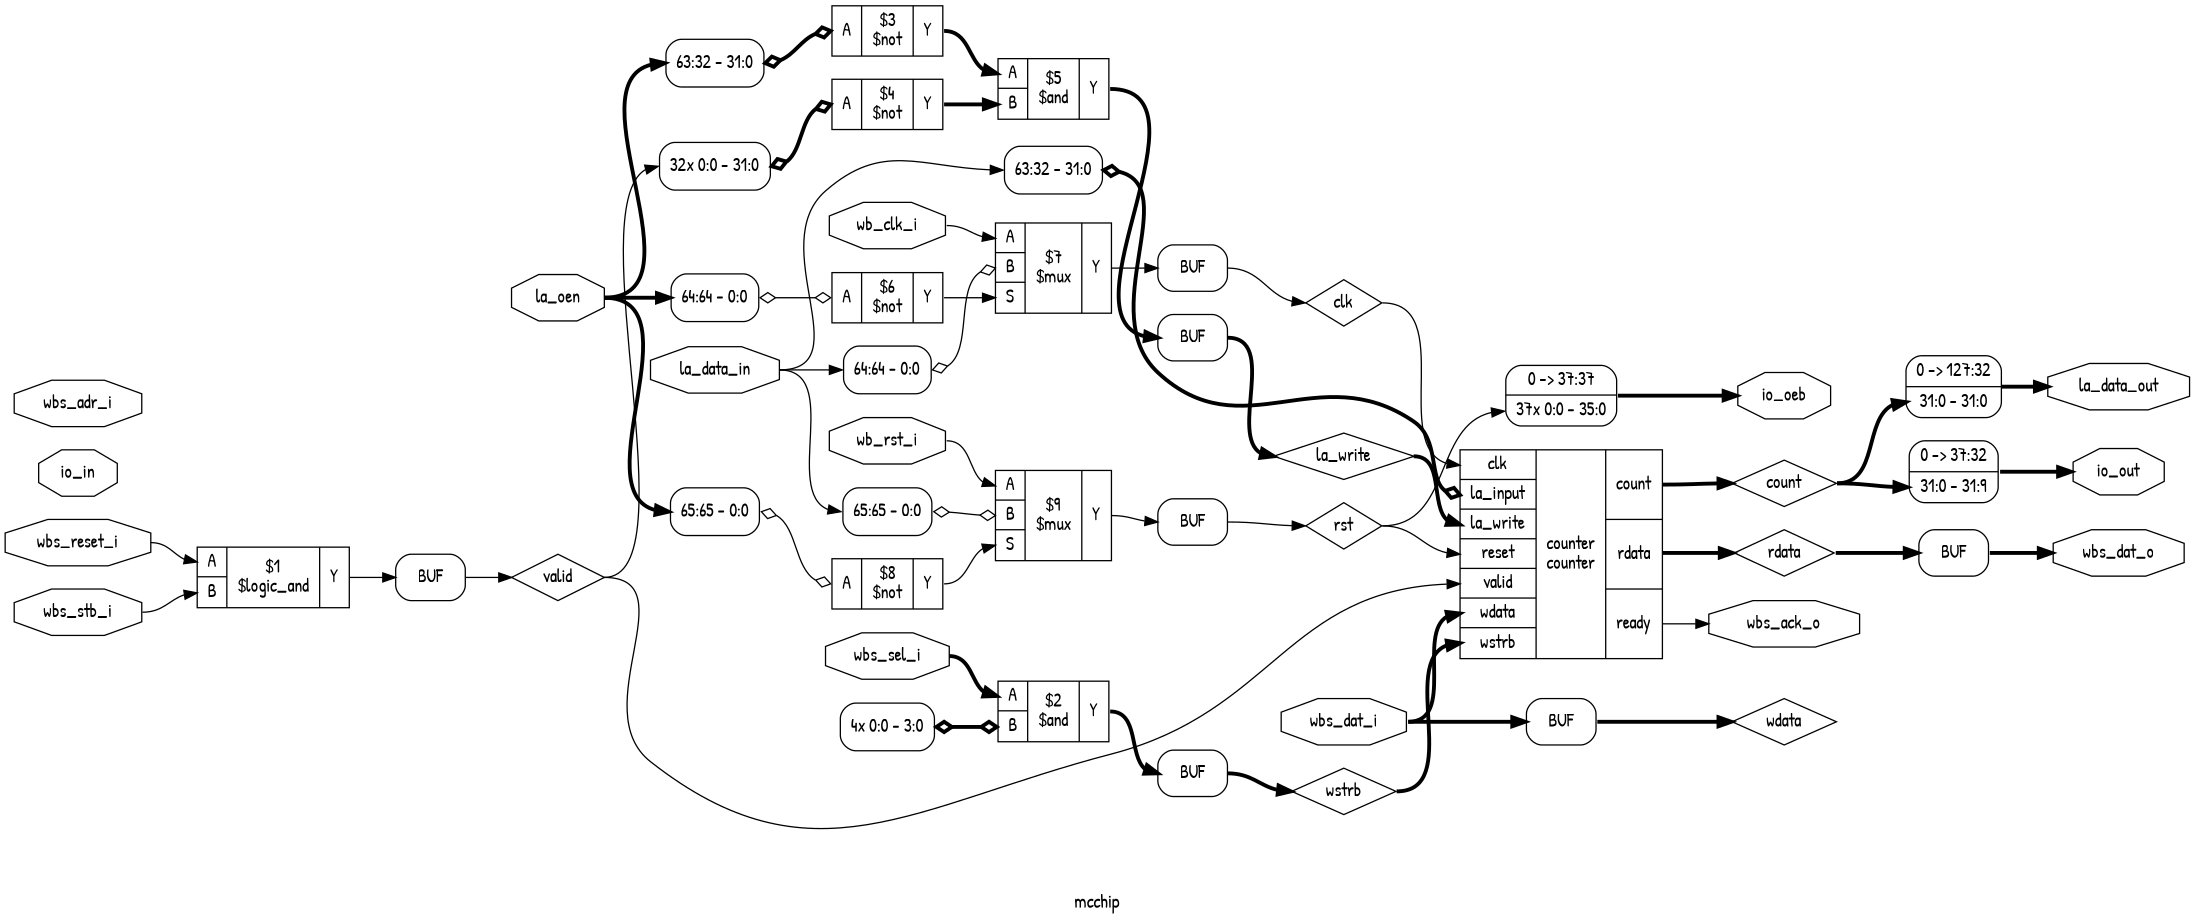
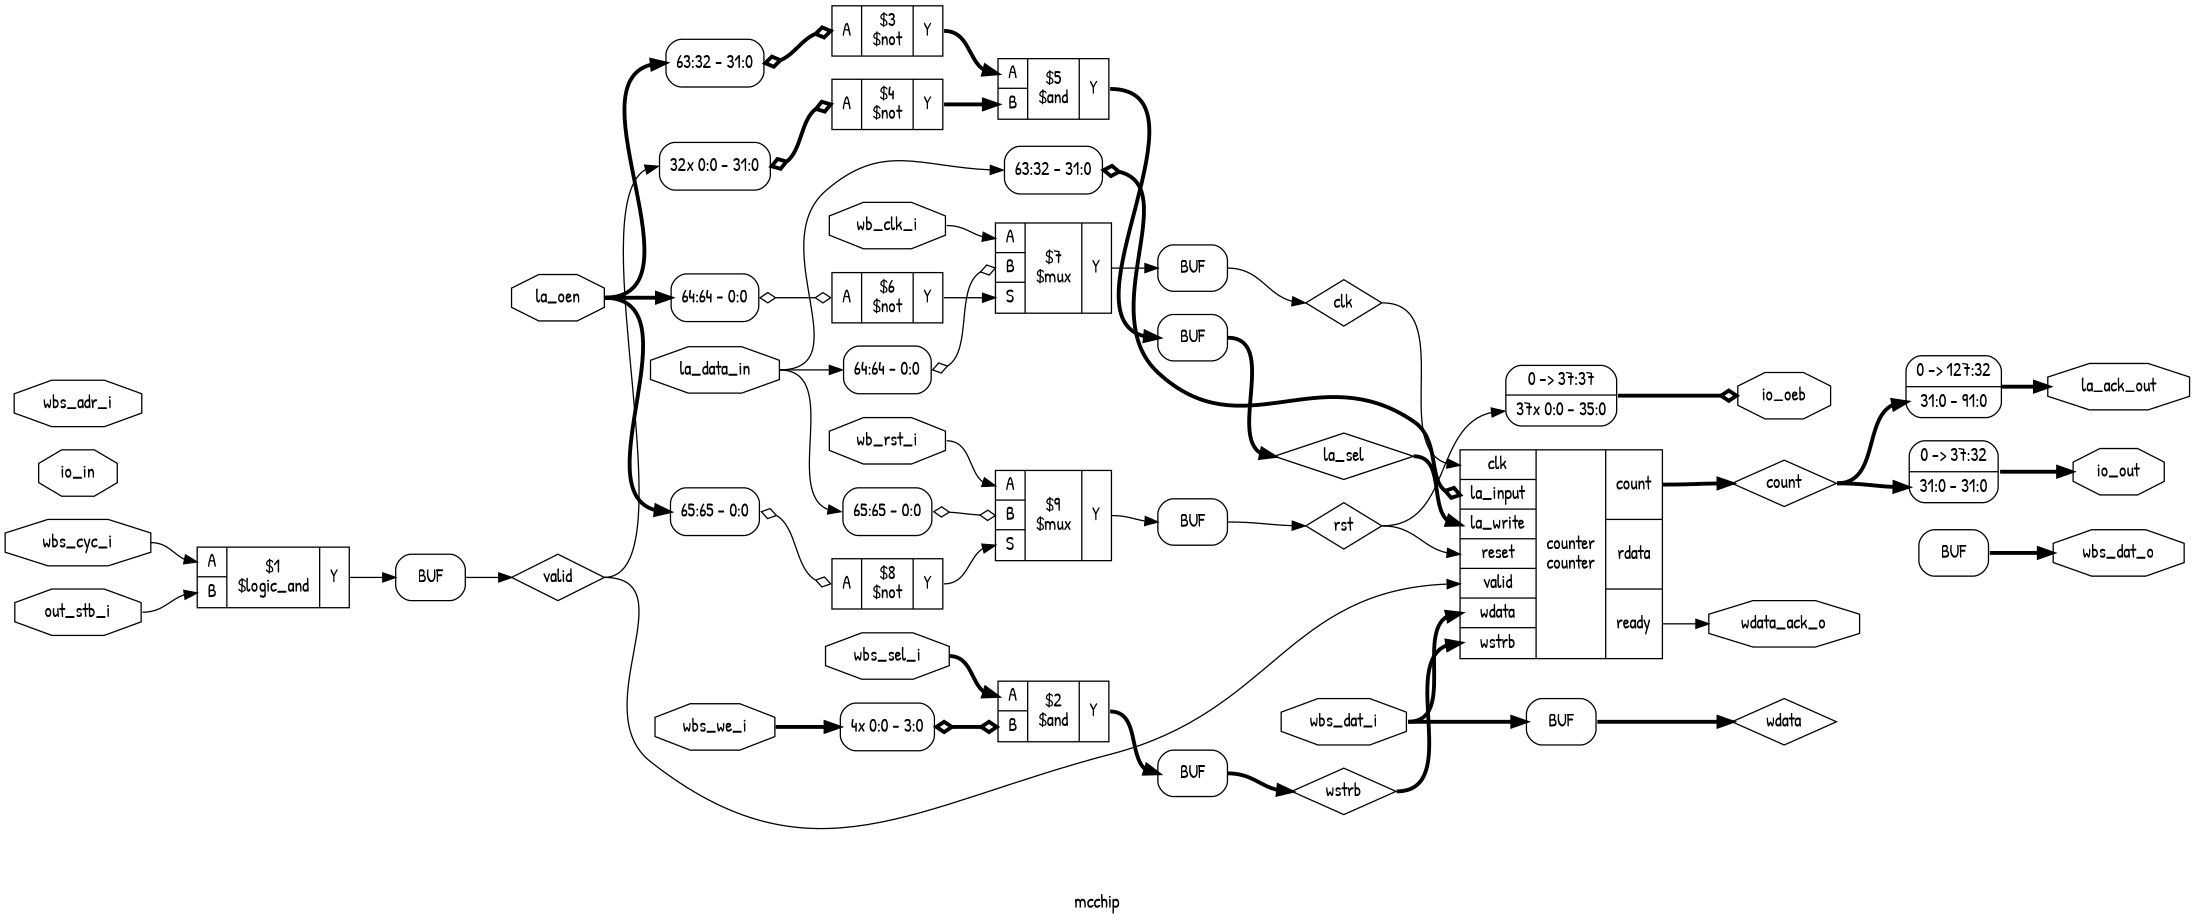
node "la_data_out": label "la_data_out" -> "la_ack_out"
edge "0 -> 37:37" -> "io_oeb": arrowhead normal -> odiamond
node "0 -> 127:32": text "31:0 - 31:0" -> "31:0 - 91:0"
node "la_write": label "la_write" -> "la_sel"
node "0 -> 37:32": text "31:0 - 31:9" -> "31:0 - 31:0"
node "wbs_reset_i": label "wbs_reset_i" -> "wbs_cyc_i"
node "rdata": removed
node "wbs_stb_i": label "wbs_stb_i" -> "out_stb_i"
node "wbs_ack_o": label "wbs_ack_o" -> "wdata_ack_o"
node "wbs_we_i": added
